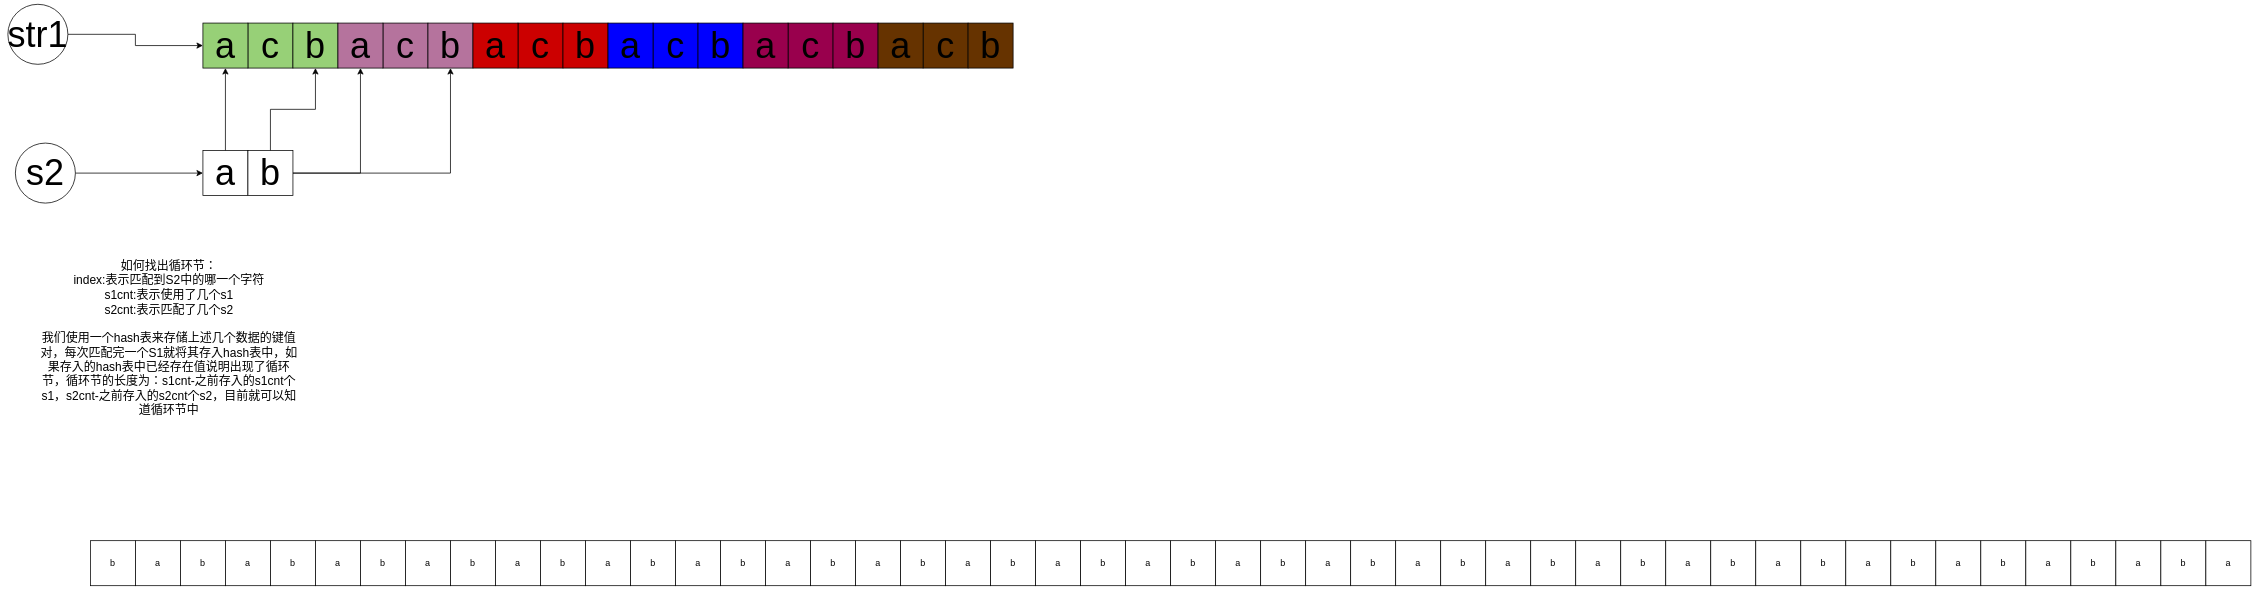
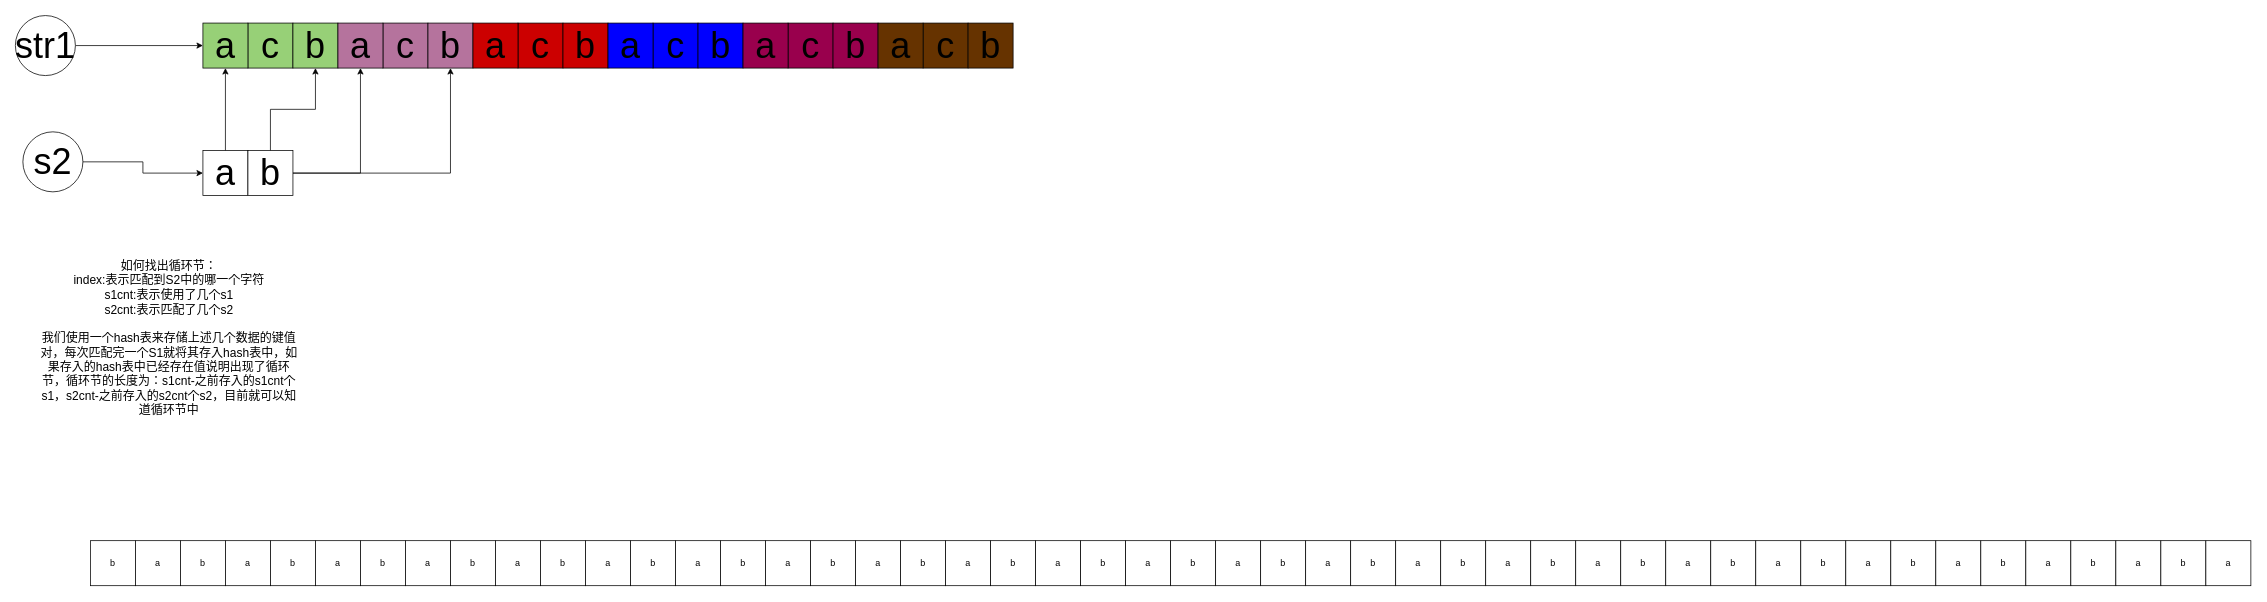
node "str1": moved (38, 34) -> (45, 45)
node "s2": moved (45, 173) -> (53, 162)
